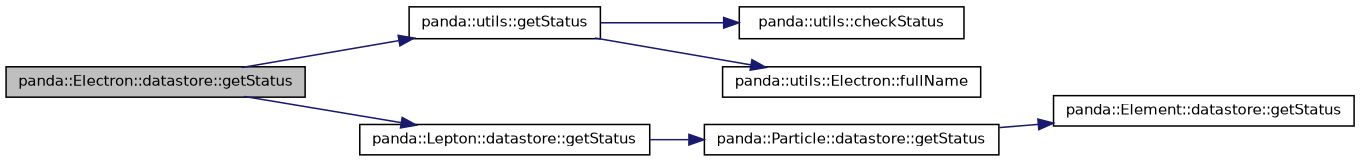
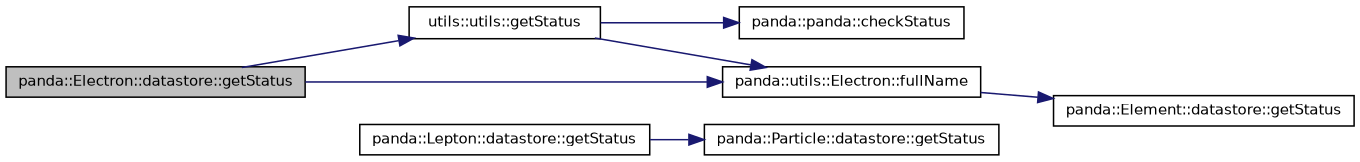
node "panda::utils::getStatus": label "panda::utils::getStatus" -> "utils::utils::getStatus"
node "panda::utils::checkStatus": label "panda::utils::checkStatus" -> "panda::panda::checkStatus"
edge "panda::Electron::datastore::getStatus" -> "panda::Lepton::datastore::getStatus": now "panda::Electron::datastore::getStatus" -> "panda::utils::Electron::fullName"
edge "panda::Particle::datastore::getStatus" -> "panda::Element::datastore::getStatus": now "panda::utils::Electron::fullName" -> "panda::Element::datastore::getStatus"
